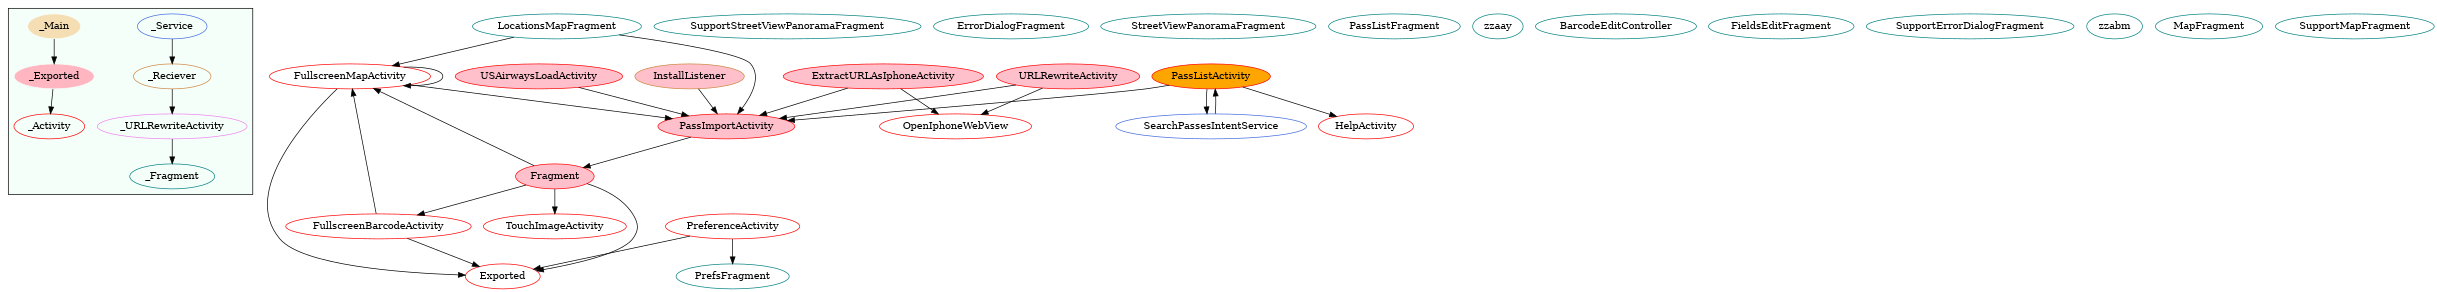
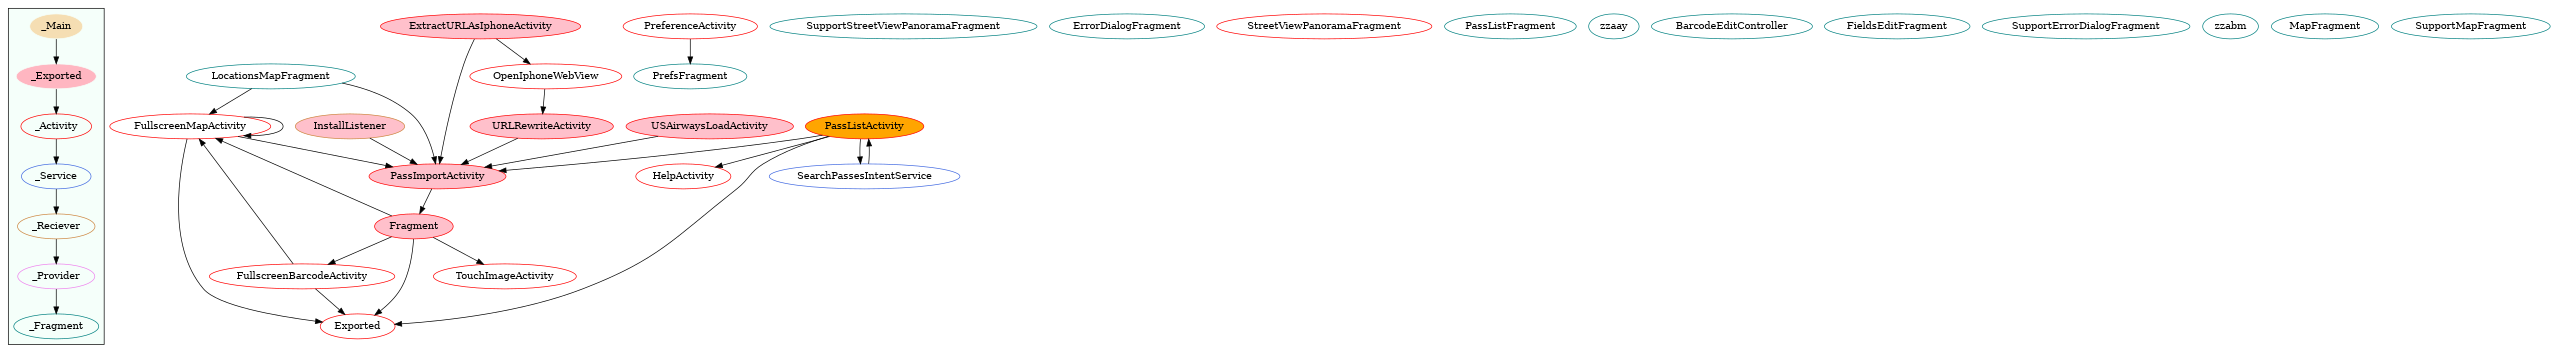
node "StreetViewPanoramaFragment": color teal -> red
edge "URLRewriteActivity" -> "OpenIphoneWebView": reversed
node "_URLRewriteActivity": label "_URLRewriteActivity" -> "_Provider"
edge "_Activity" -> "_Service": added
edge "PreferenceActivity" -> "Exported": now "PassListActivity" -> "Exported"
